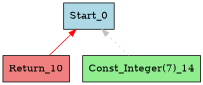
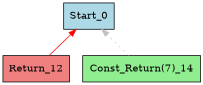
node "Return_10": label "Return_10" -> "Return_12"
node "Const_Integer(7)_14": label "Const_Integer(7)_14" -> "Const_Return(7)_14"
